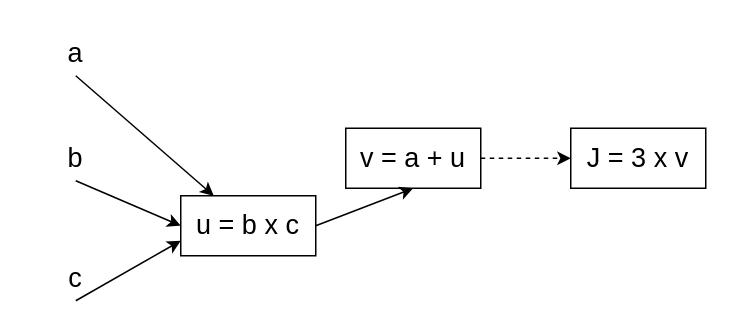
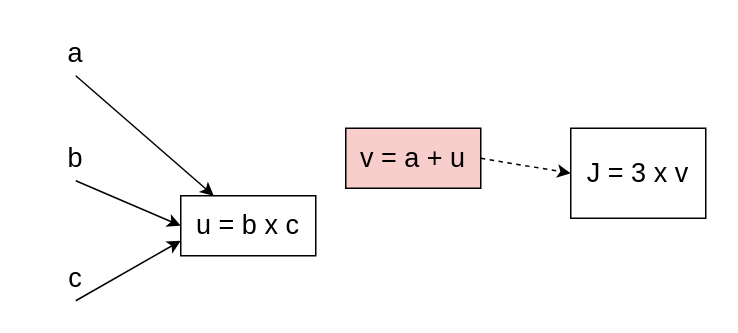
node "v = a + u": fillcolor #ffffff -> #f8cecc
node "J = 3 x v": size 135x60 -> 135x90
edge "u = b x c" -> "v = a + u": removed
